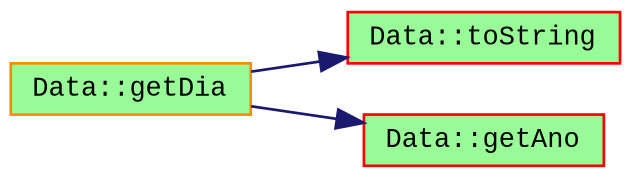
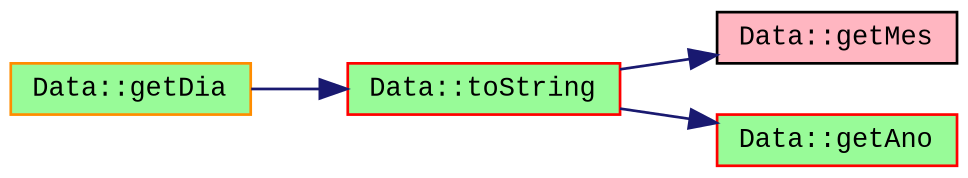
node "Data::getMes": added
edge "Data::getDia" -> "Data::getAno": now "Data::toString" -> "Data::getAno"
